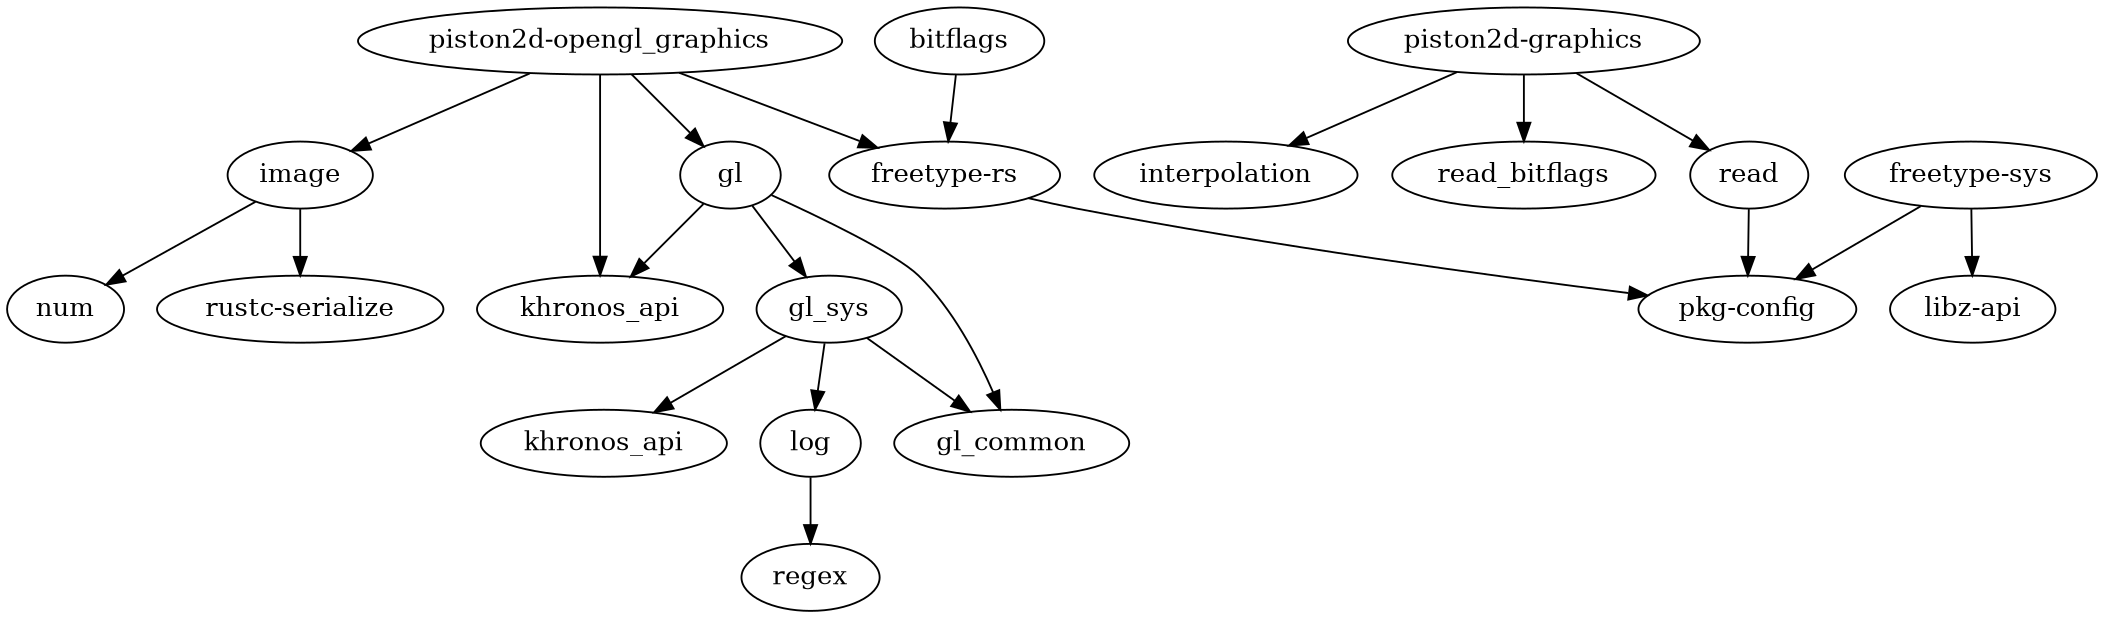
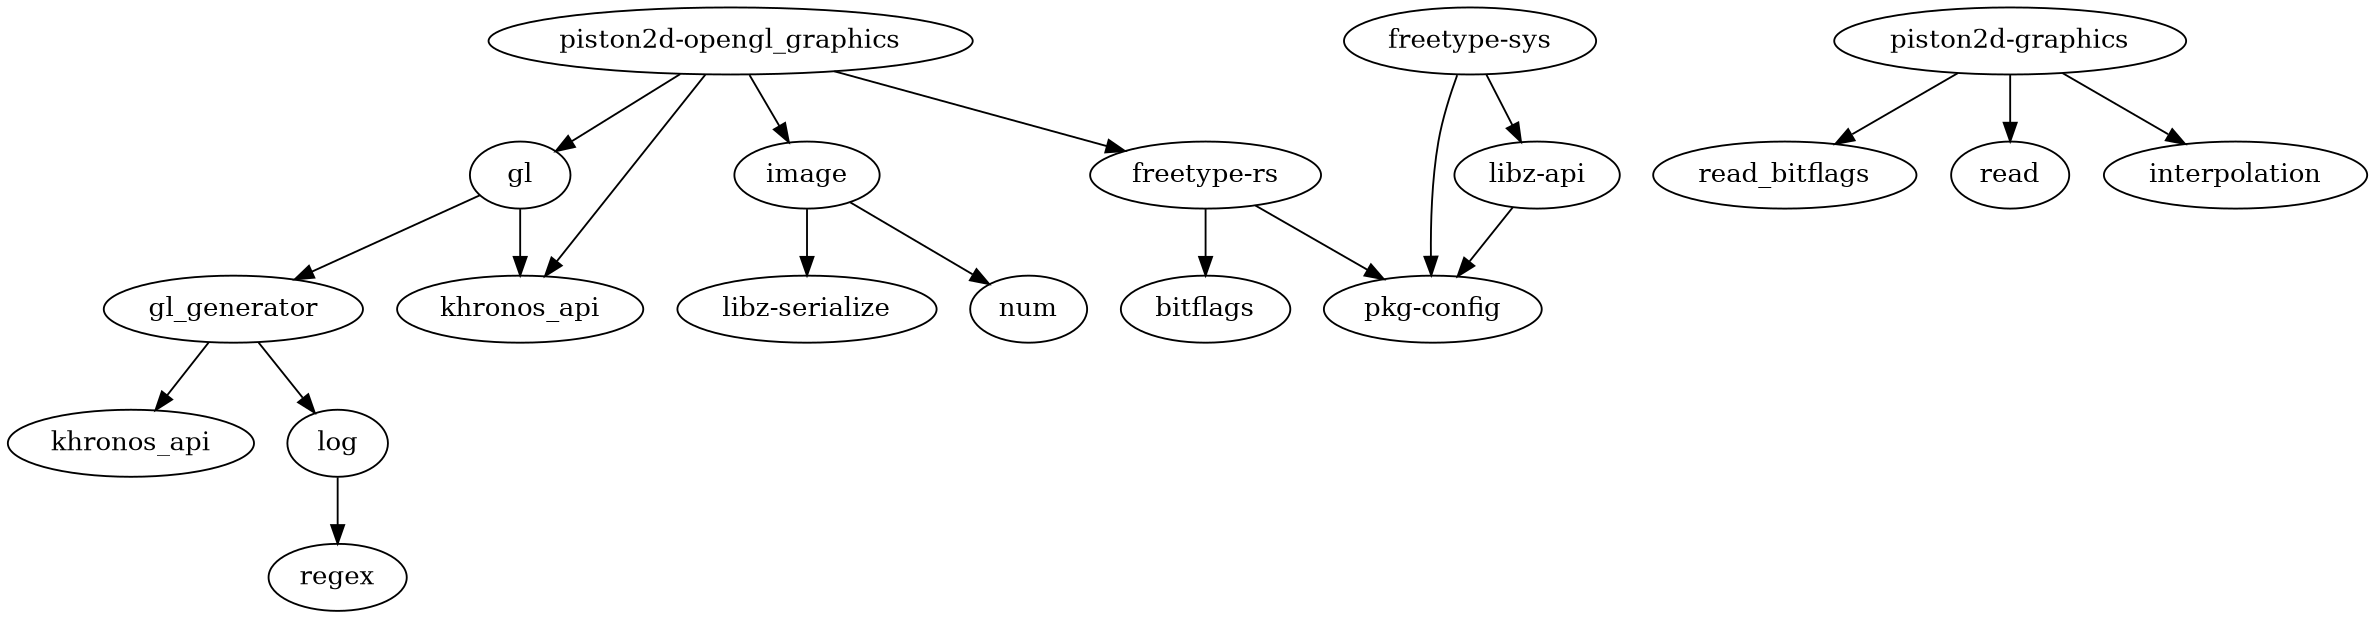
edge "bitflags" -> "freetype-rs": reversed
edge "read" -> "pkg-config": now "libz-api" -> "pkg-config"
node "rustc-serialize": label "rustc-serialize" -> "libz-serialize"
node "gl_sys": label "gl_sys" -> "gl_generator"
node "gl_common": removed
